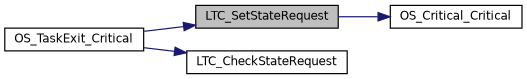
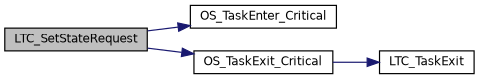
node "OS_Critical_Critical": label "OS_Critical_Critical" -> "OS_TaskEnter_Critical"
edge "OS_TaskExit_Critical" -> "LTC_SetStateRequest": reversed
node "LTC_CheckStateRequest": label "LTC_CheckStateRequest" -> "LTC_TaskExit"
